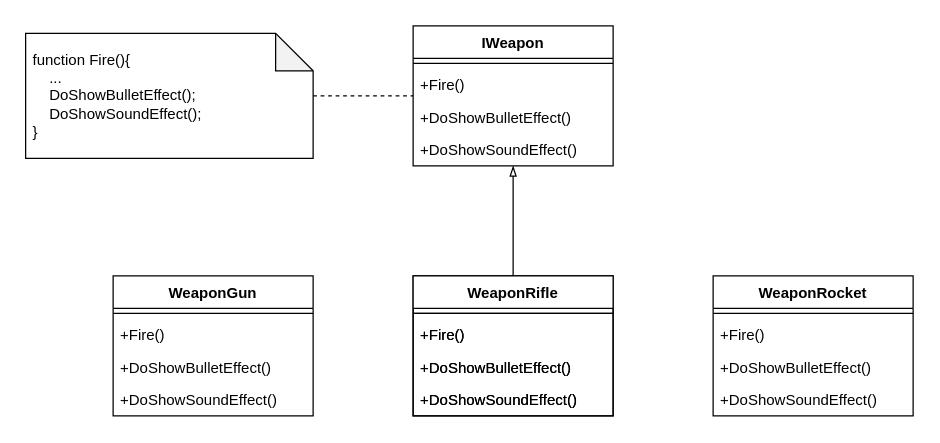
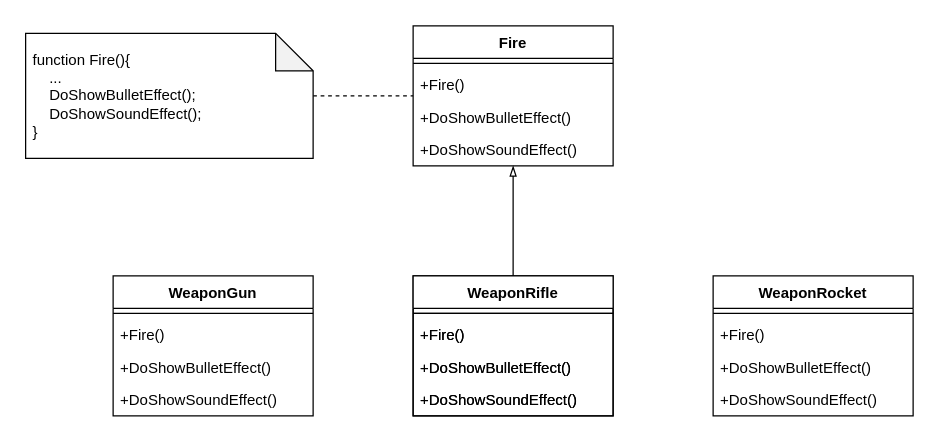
node "IWeapon": label "IWeapon" -> "Fire"
